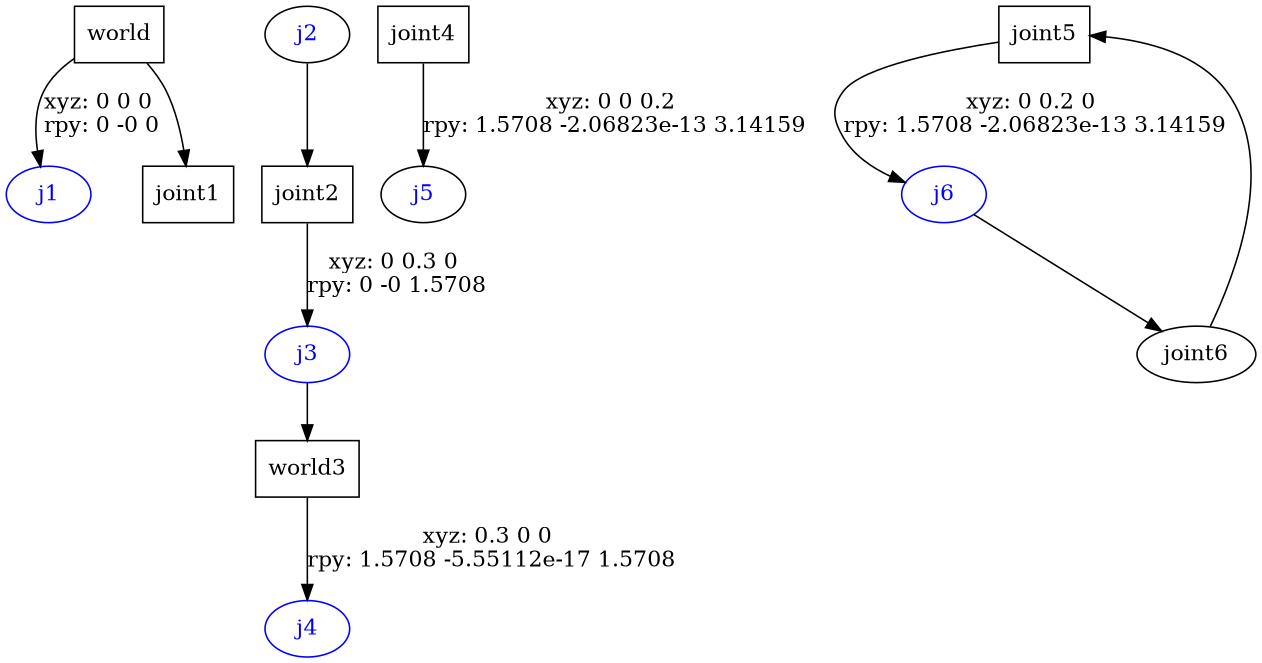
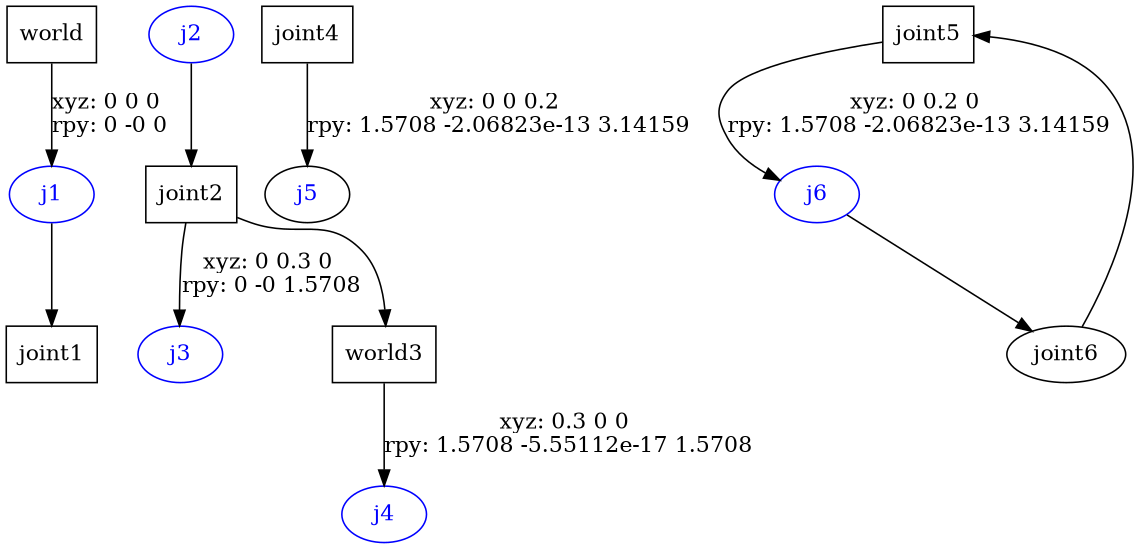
node "j2": color black -> blue
edge "world" -> "joint1": now "j1" -> "joint1"
edge "j3" -> "world3": now "joint2" -> "world3"
